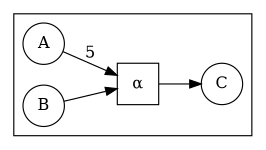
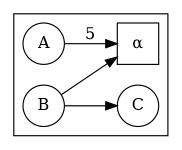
edge "α" -> "C": now "B" -> "C"
